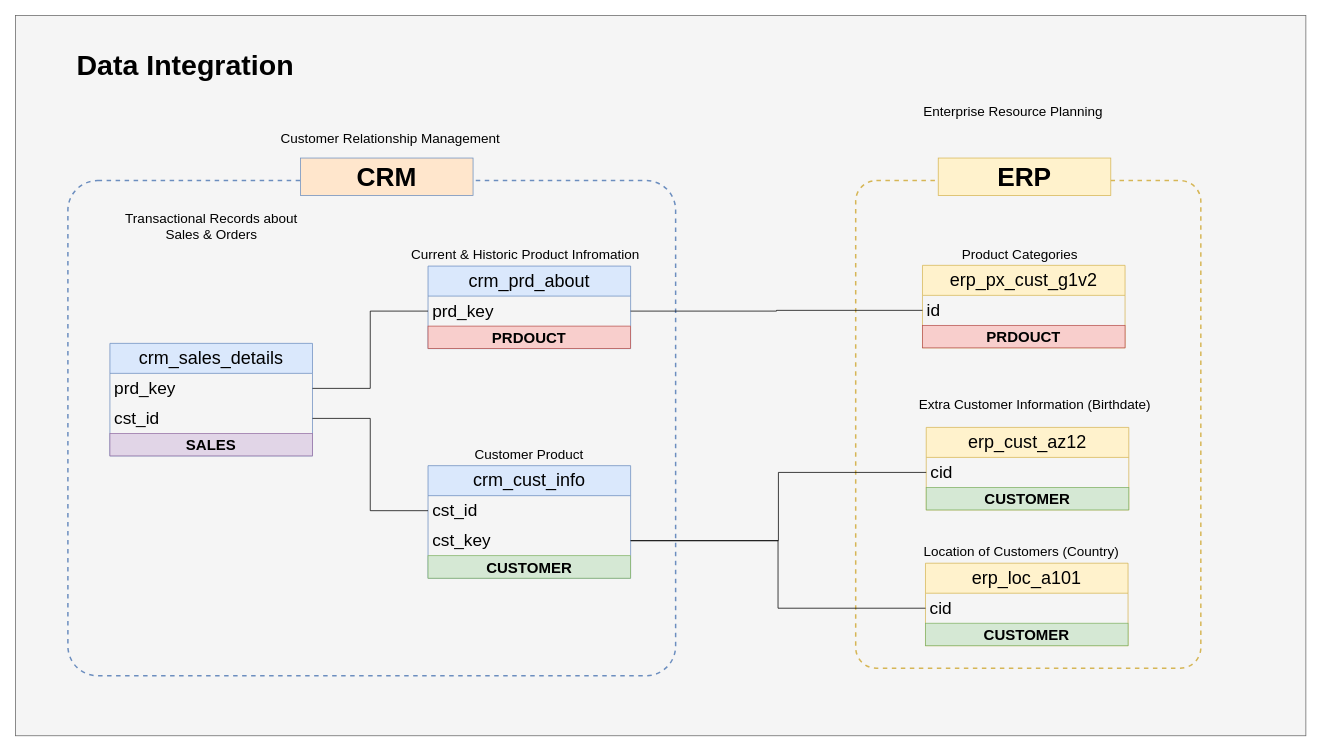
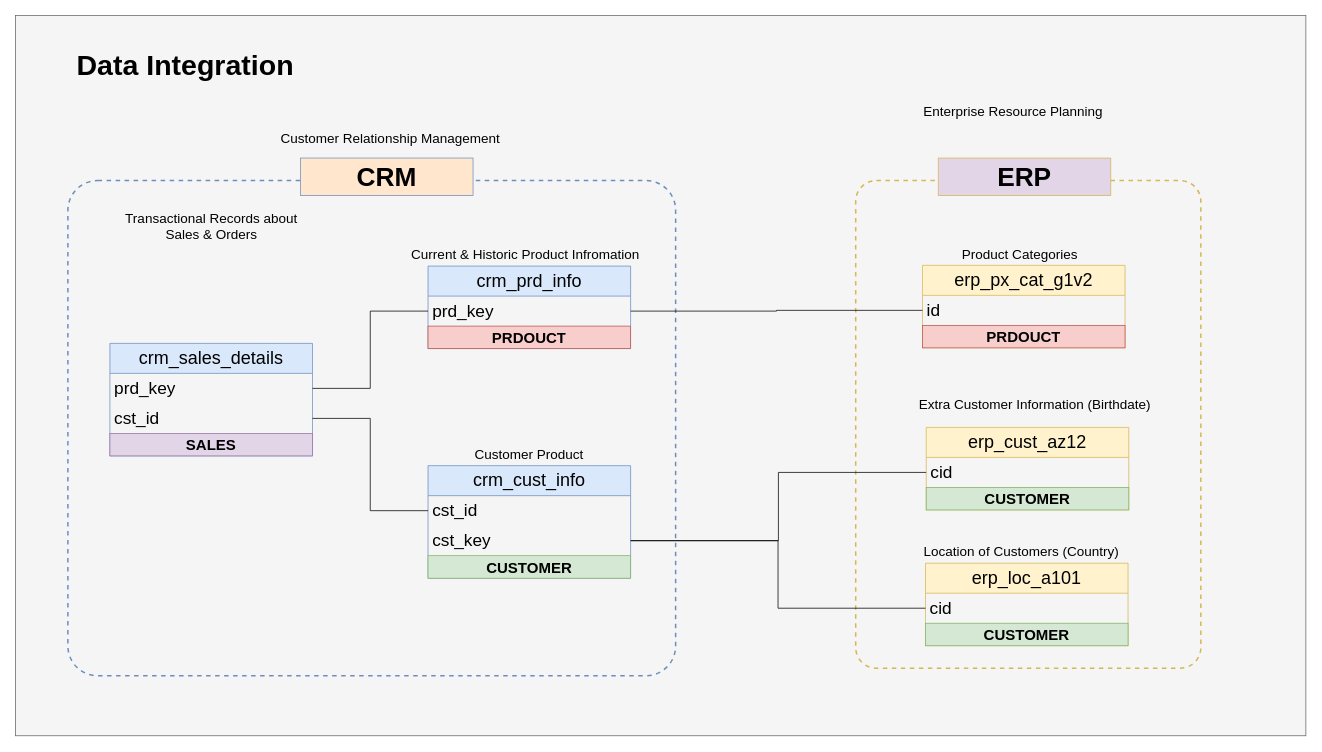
node "ERP": fillcolor #fff2cc -> #e1d5e7
node "erp_px_cust_g1v2": label "erp_px_cust_g1v2" -> "erp_px_cat_g1v2"
node "crm_prd_about": label "crm_prd_about" -> "crm_prd_info"
